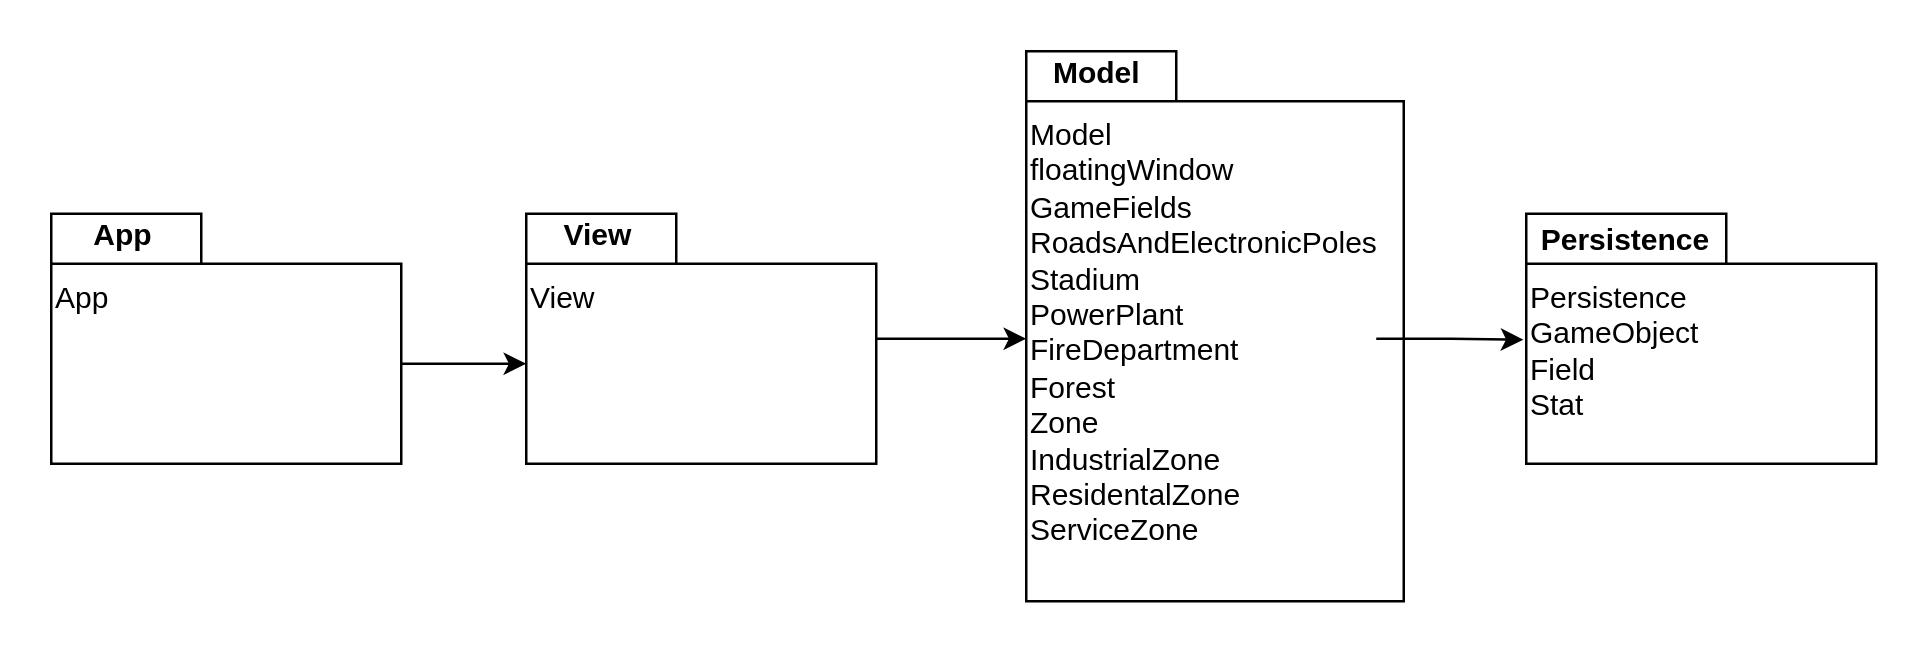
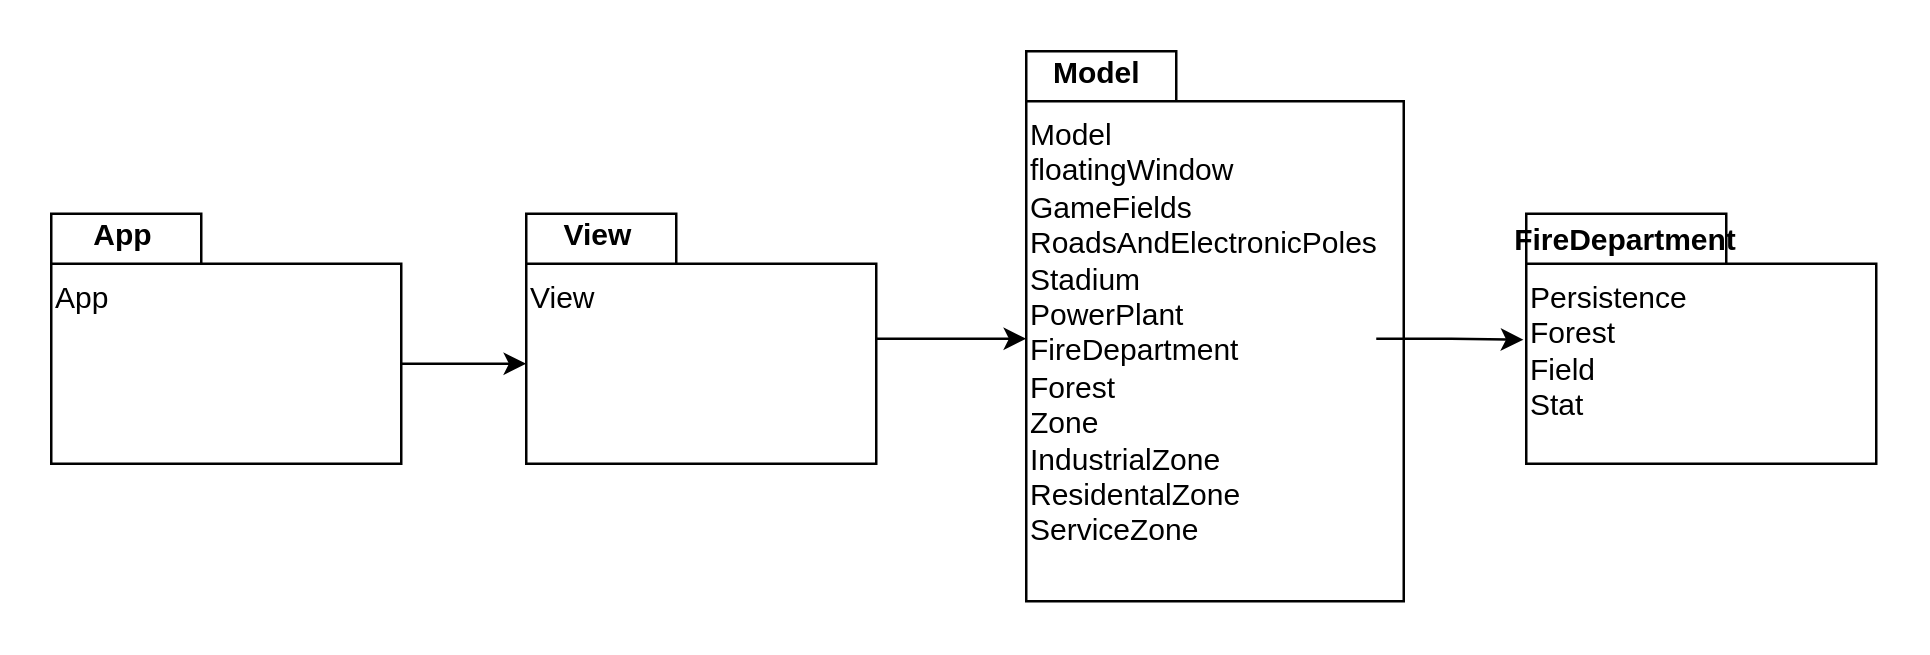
node "Persistence": label "Persistence" -> "FireDepartment"
node "Persistence GameObject Field Stat": label "Persistence GameObject Field Stat" -> "Persistence Forest Field Stat"
